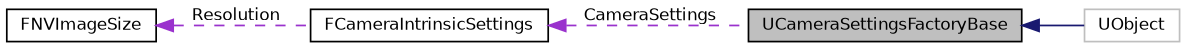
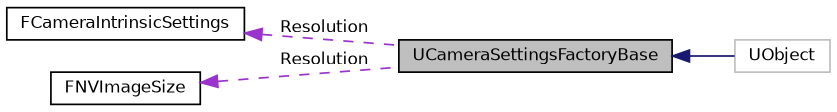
edge "UCameraSettingsFactoryBase" -> "FCameraIntrinsicSettings": label " CameraSettings" -> " Resolution"
edge "FCameraIntrinsicSettings" -> "FNVImageSize": now "UCameraSettingsFactoryBase" -> "FNVImageSize"
